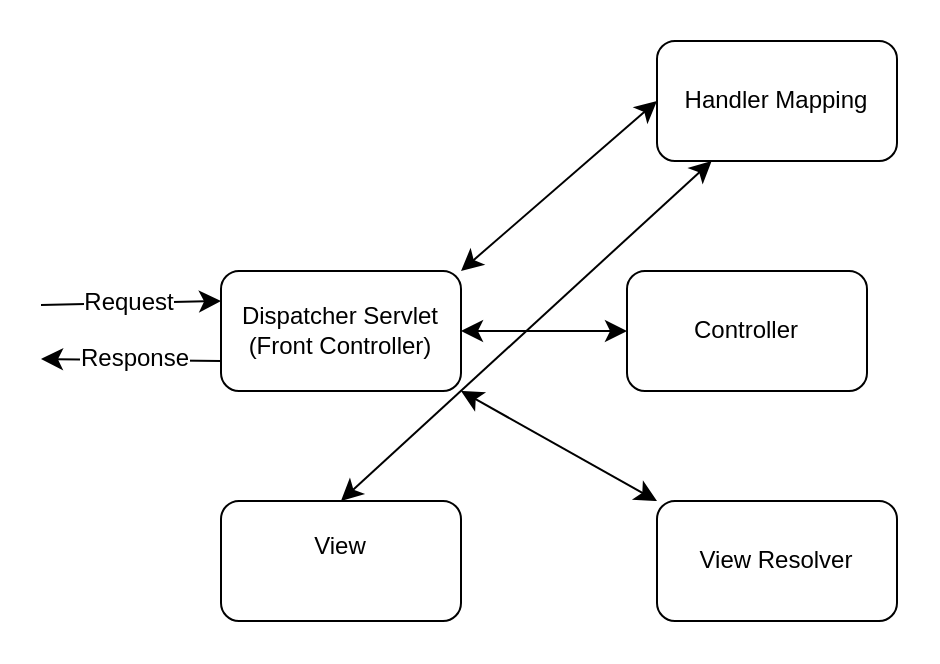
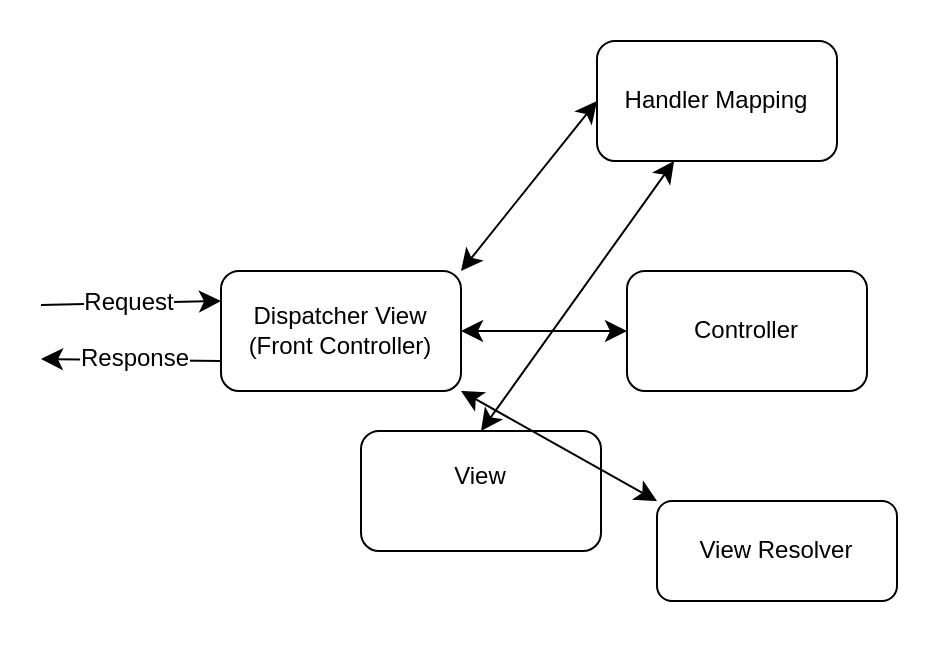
node "Handler Mapping": moved (777, 101) -> (717, 101)
node "Dispatcher Servlet (Front Controller)": label "Dispatcher Servlet (Front Controller)" -> "Dispatcher View (Front Controller)"
node "View": moved (341, 561) -> (481, 491)
node "View Resolver": size 240x120 -> 240x100
